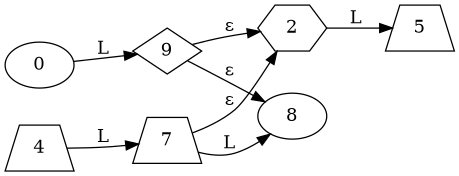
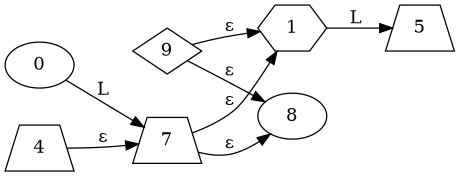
node "2": label "2" -> "1"
edge "0" -> "9": now "0" -> "7"
edge "4" -> "7": label "L" -> "ε"
edge "7" -> "8": label "L" -> "ε"
